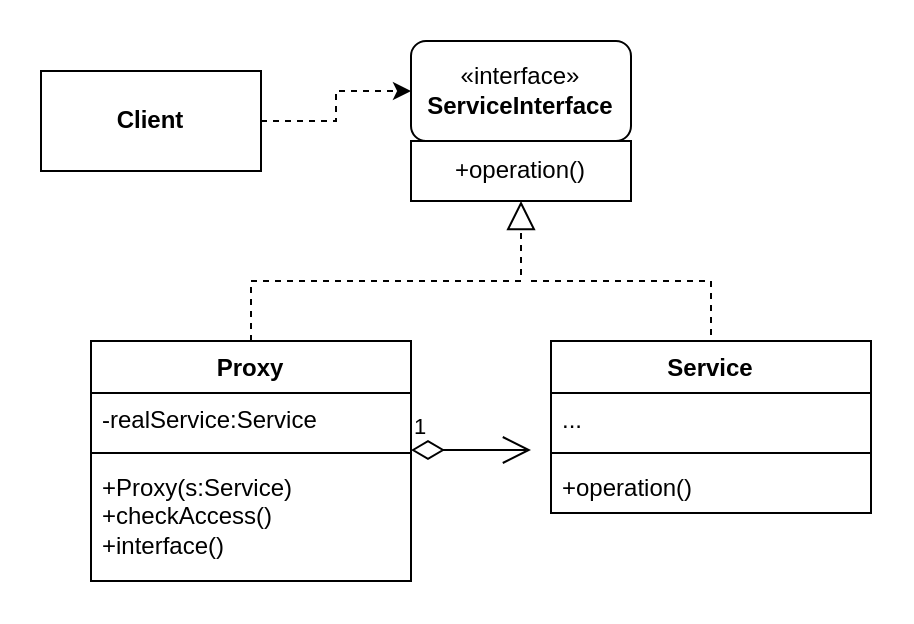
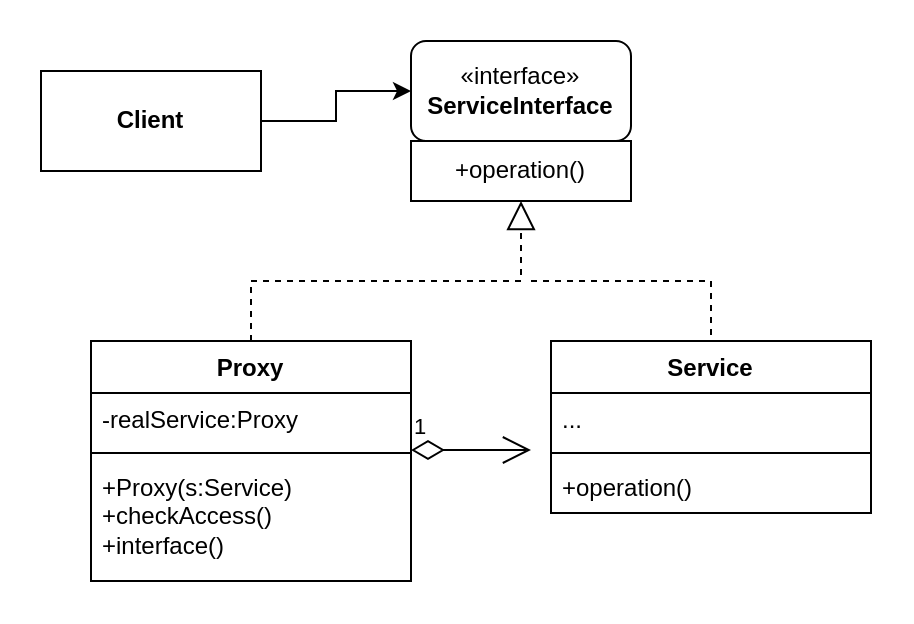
edge "Client" -> "«interface» ServiceInterface": style dashed -> solid
node "-realService:Service": label "-realService:Service" -> "-realService:Proxy"
